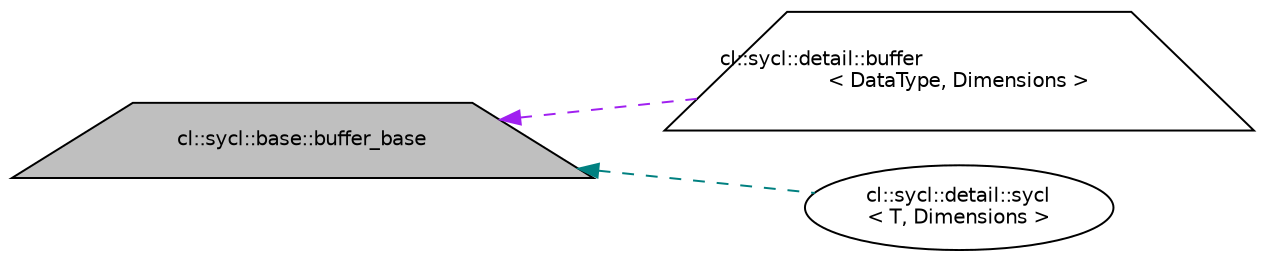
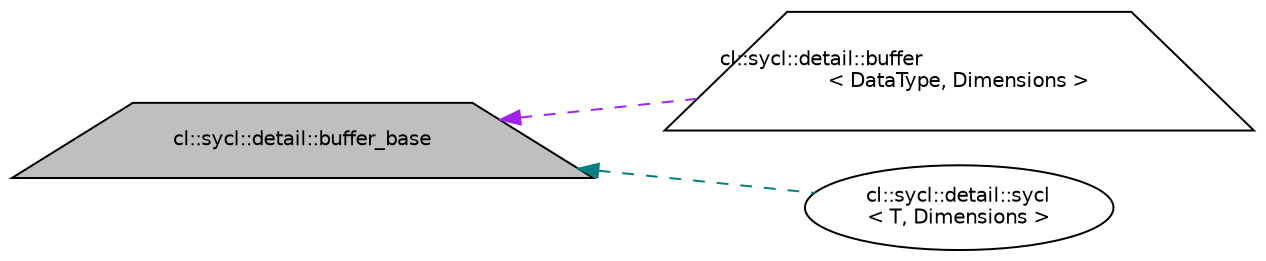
node "cl::sycl::base::buffer_base": label "cl::sycl::base::buffer_base" -> "cl::sycl::detail::buffer_base"
